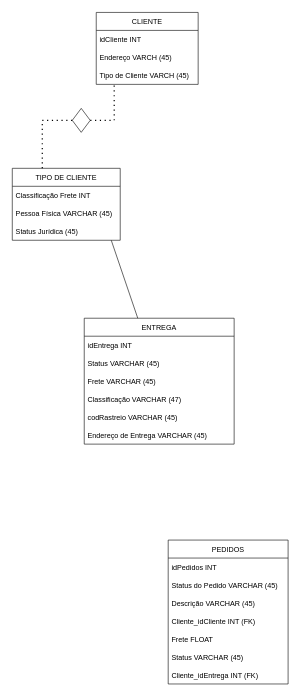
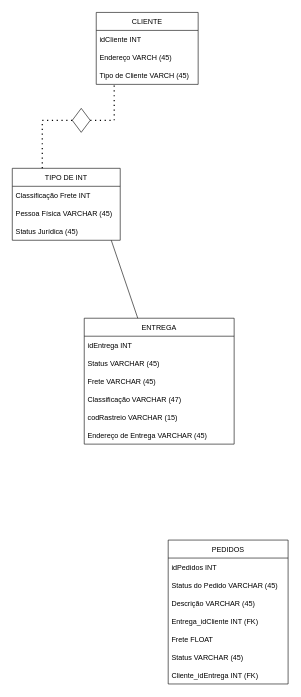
node "TIPO DE CLIENTE": label "TIPO DE CLIENTE" -> "TIPO DE INT"
node "codRastreio VARCHAR (45)": label "codRastreio VARCHAR (45)" -> "codRastreio VARCHAR (15)"
node "Cliente_idCliente INT (FK)": label "Cliente_idCliente INT (FK)" -> "Entrega_idCliente INT (FK)"
